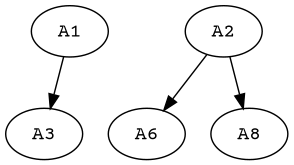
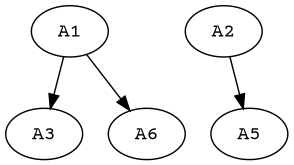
edge "A2" -> "A6": now "A1" -> "A6"
node "A8": label "A8" -> "A5"
